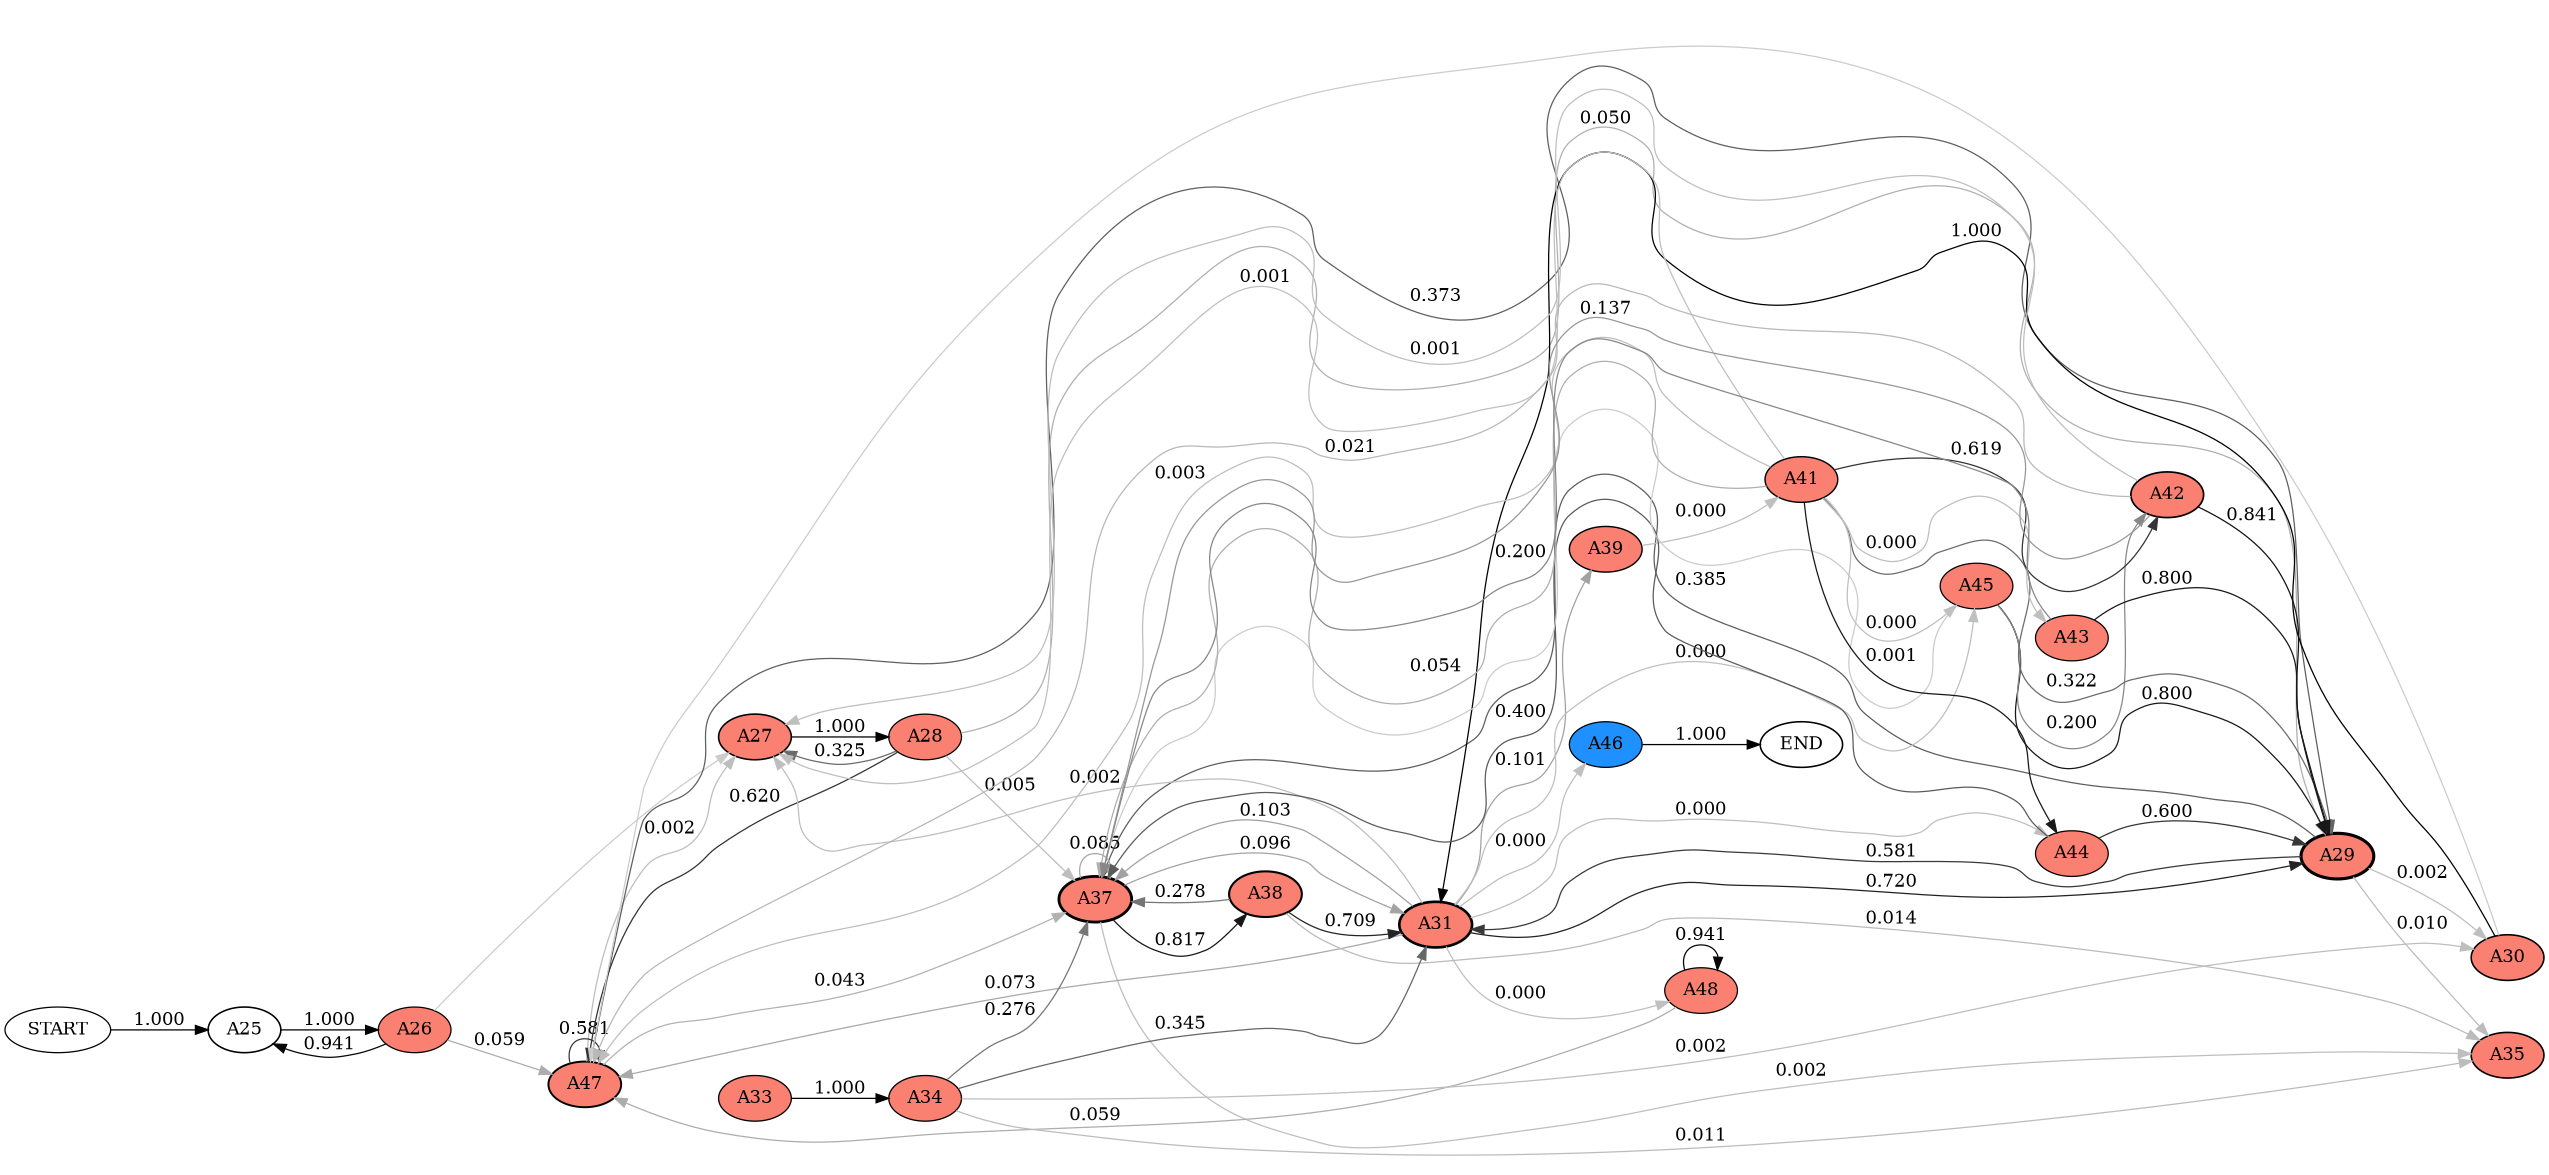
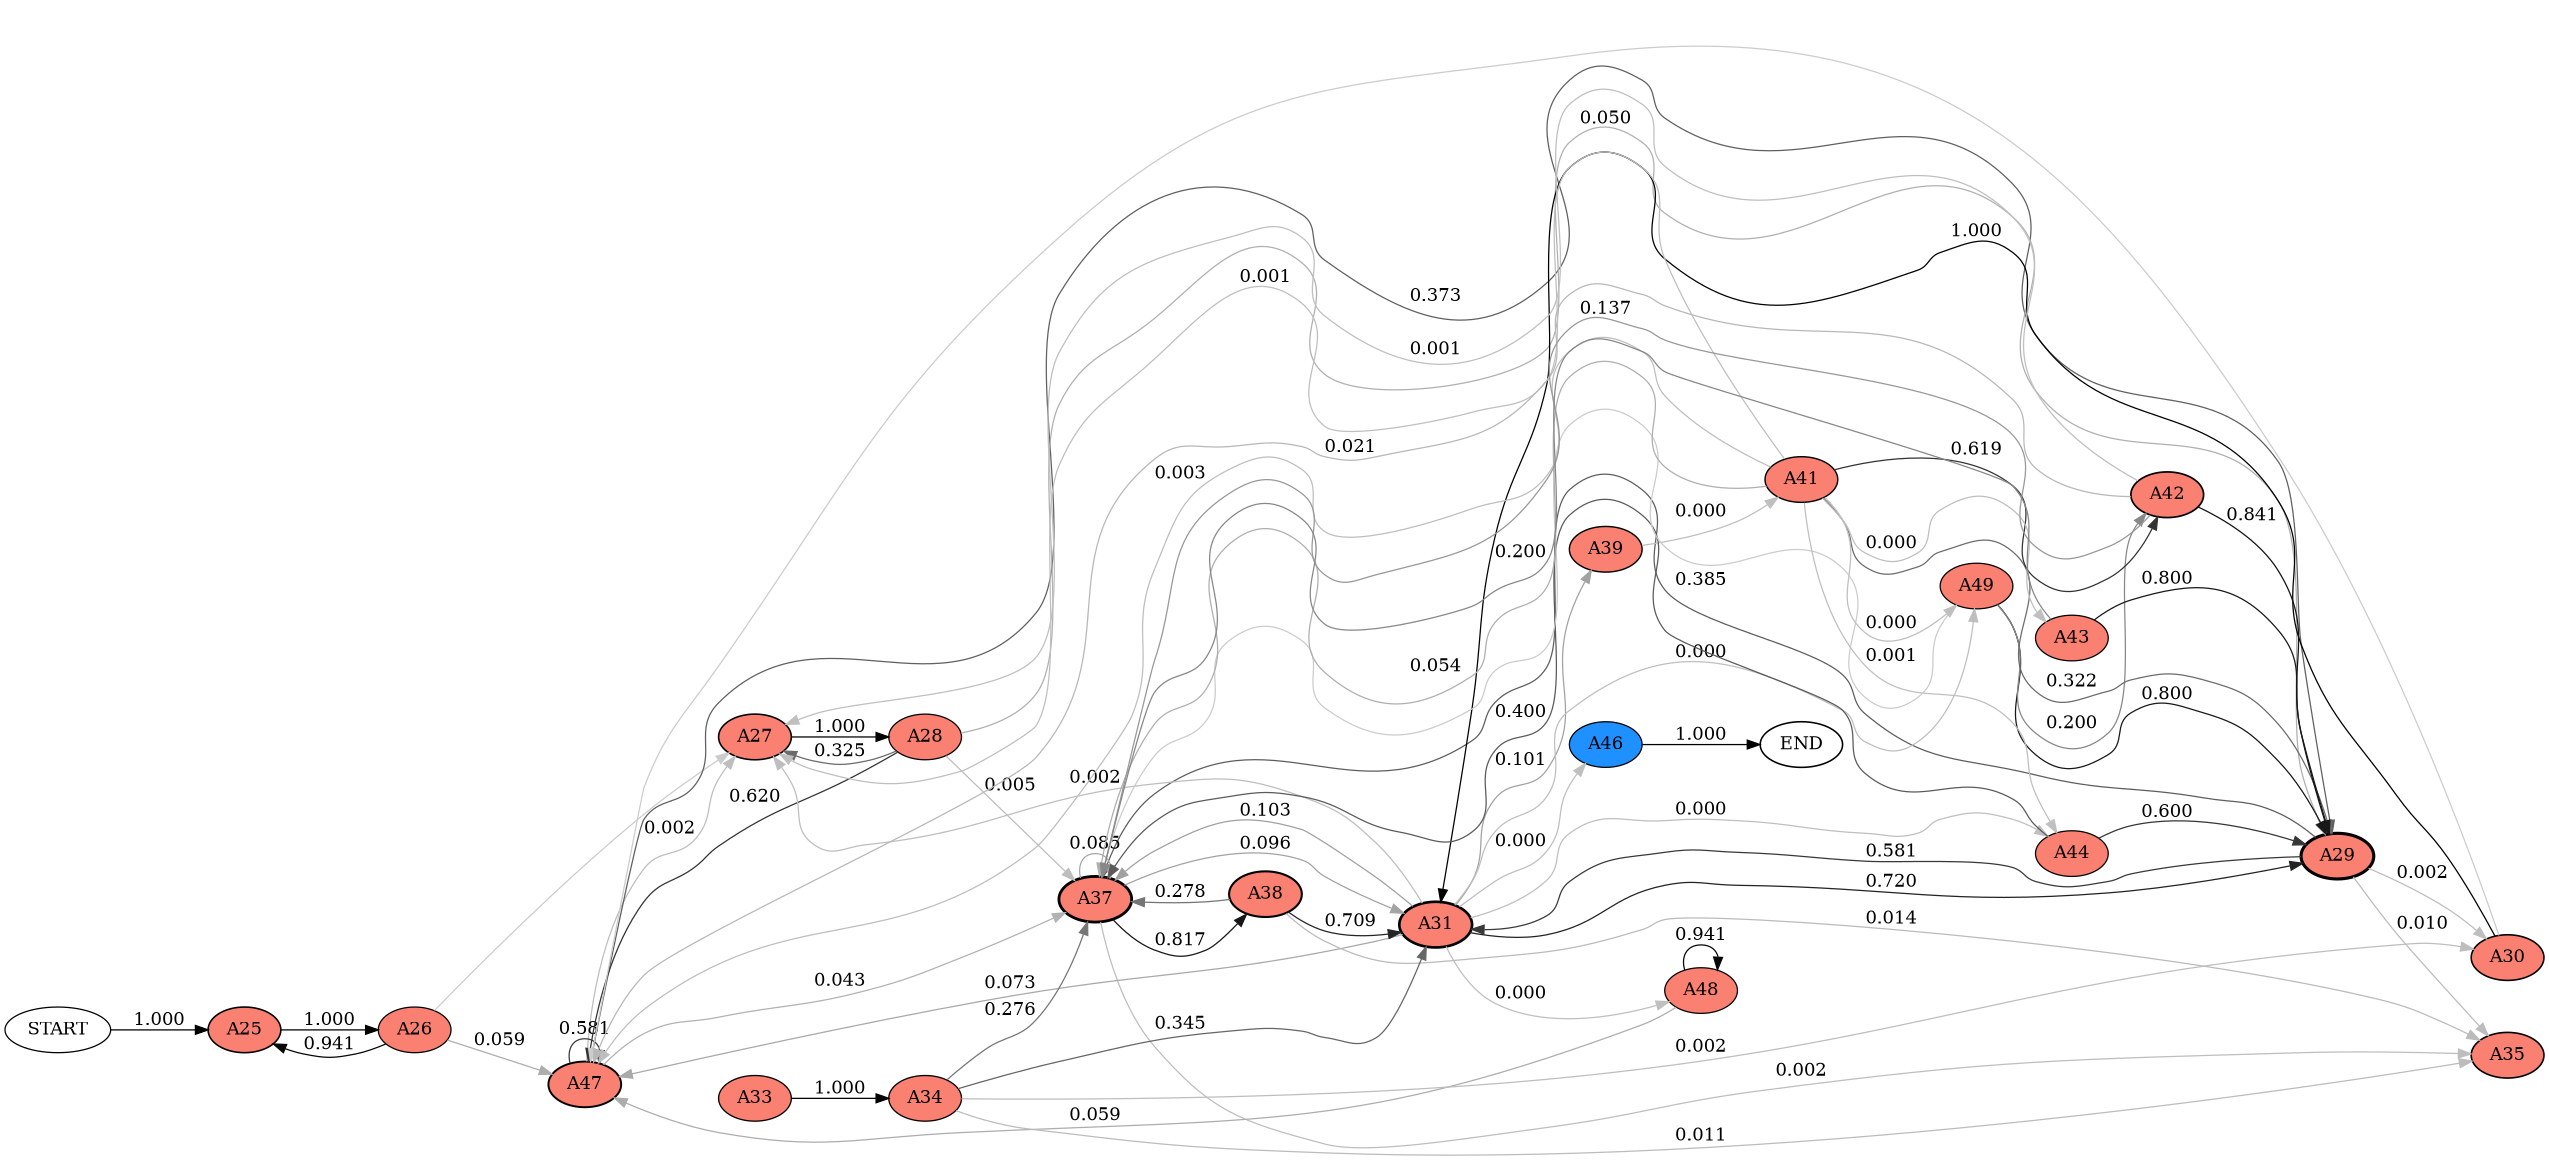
node "A45": label "A45" -> "A49"
edge "A41" -> "A44": color #181818 -> #bfbfbf
node "A25": fillcolor #ffffff -> #fa8072
